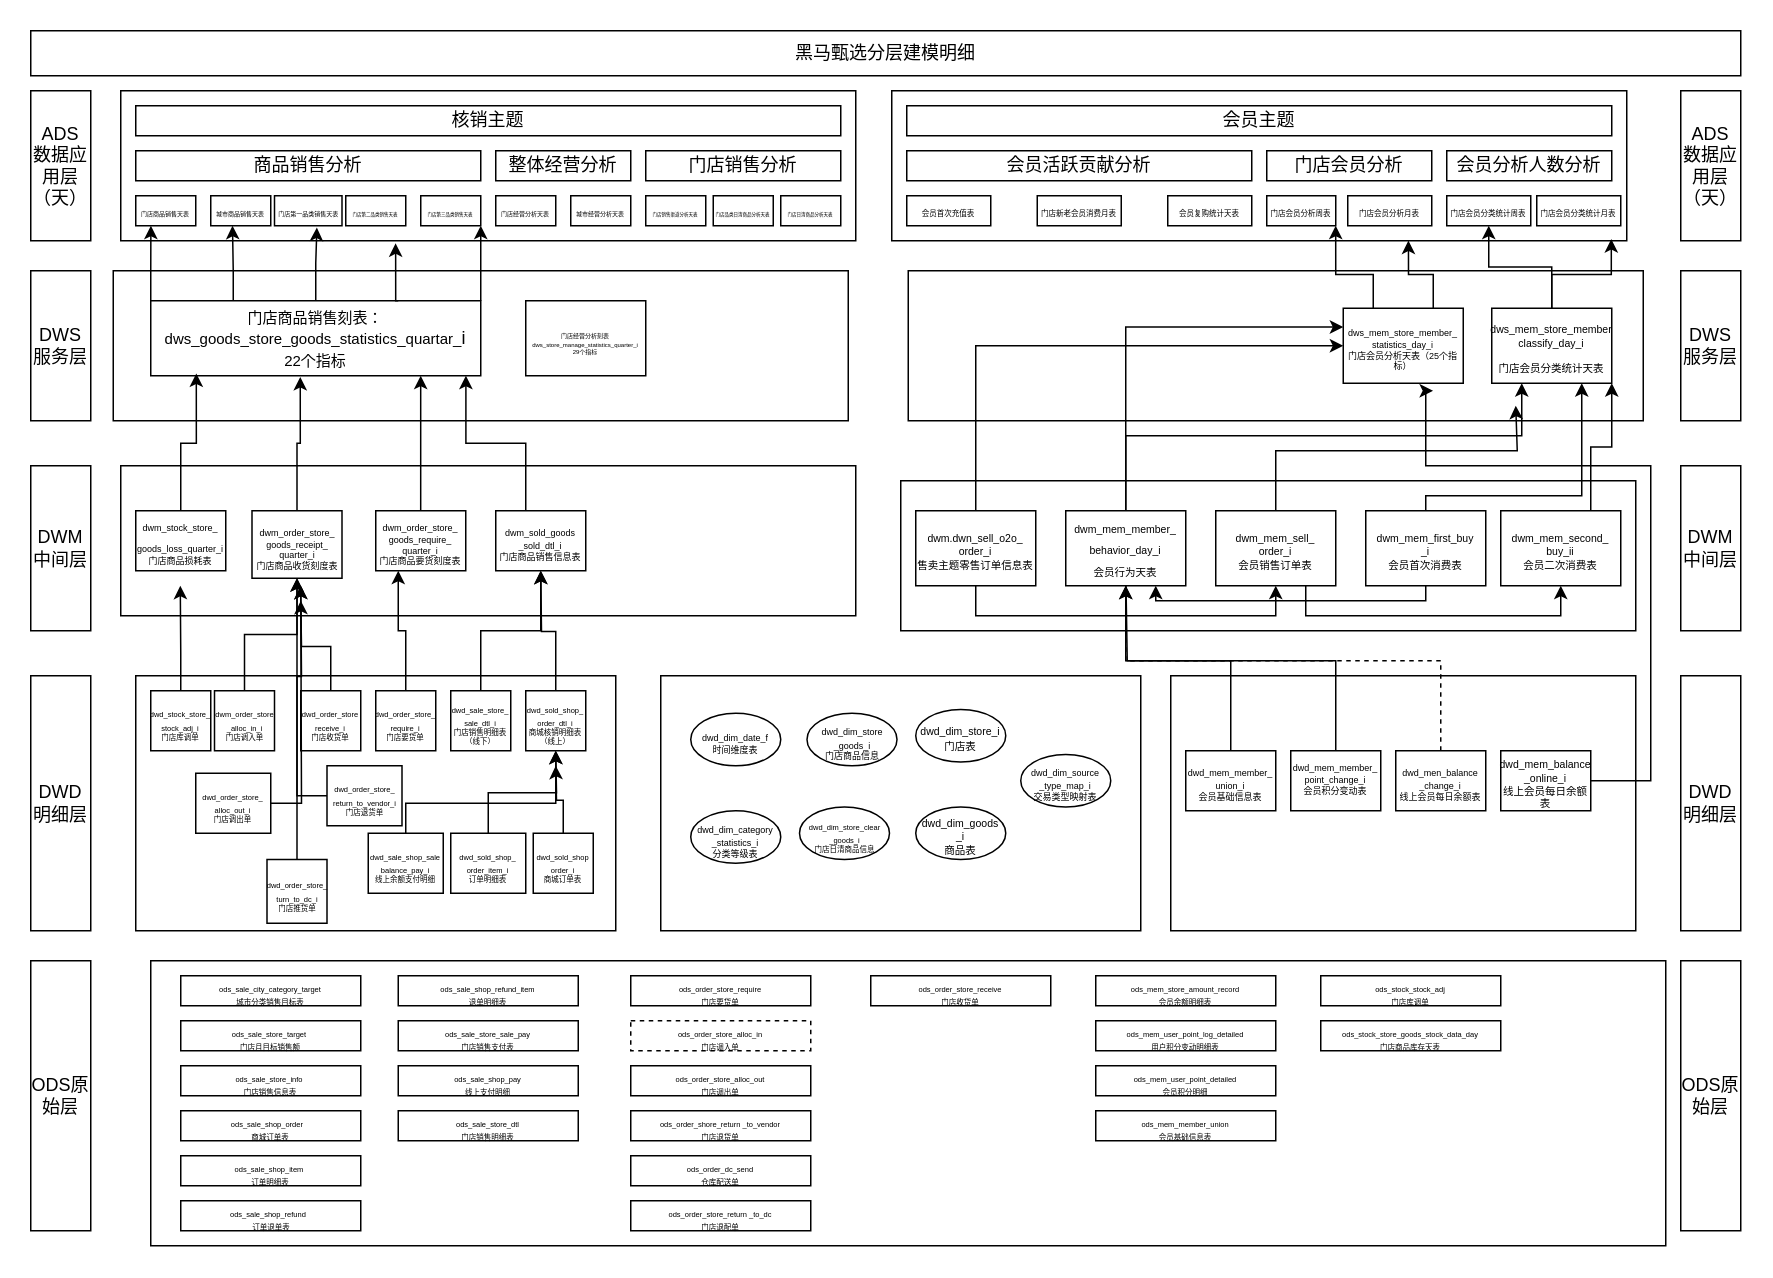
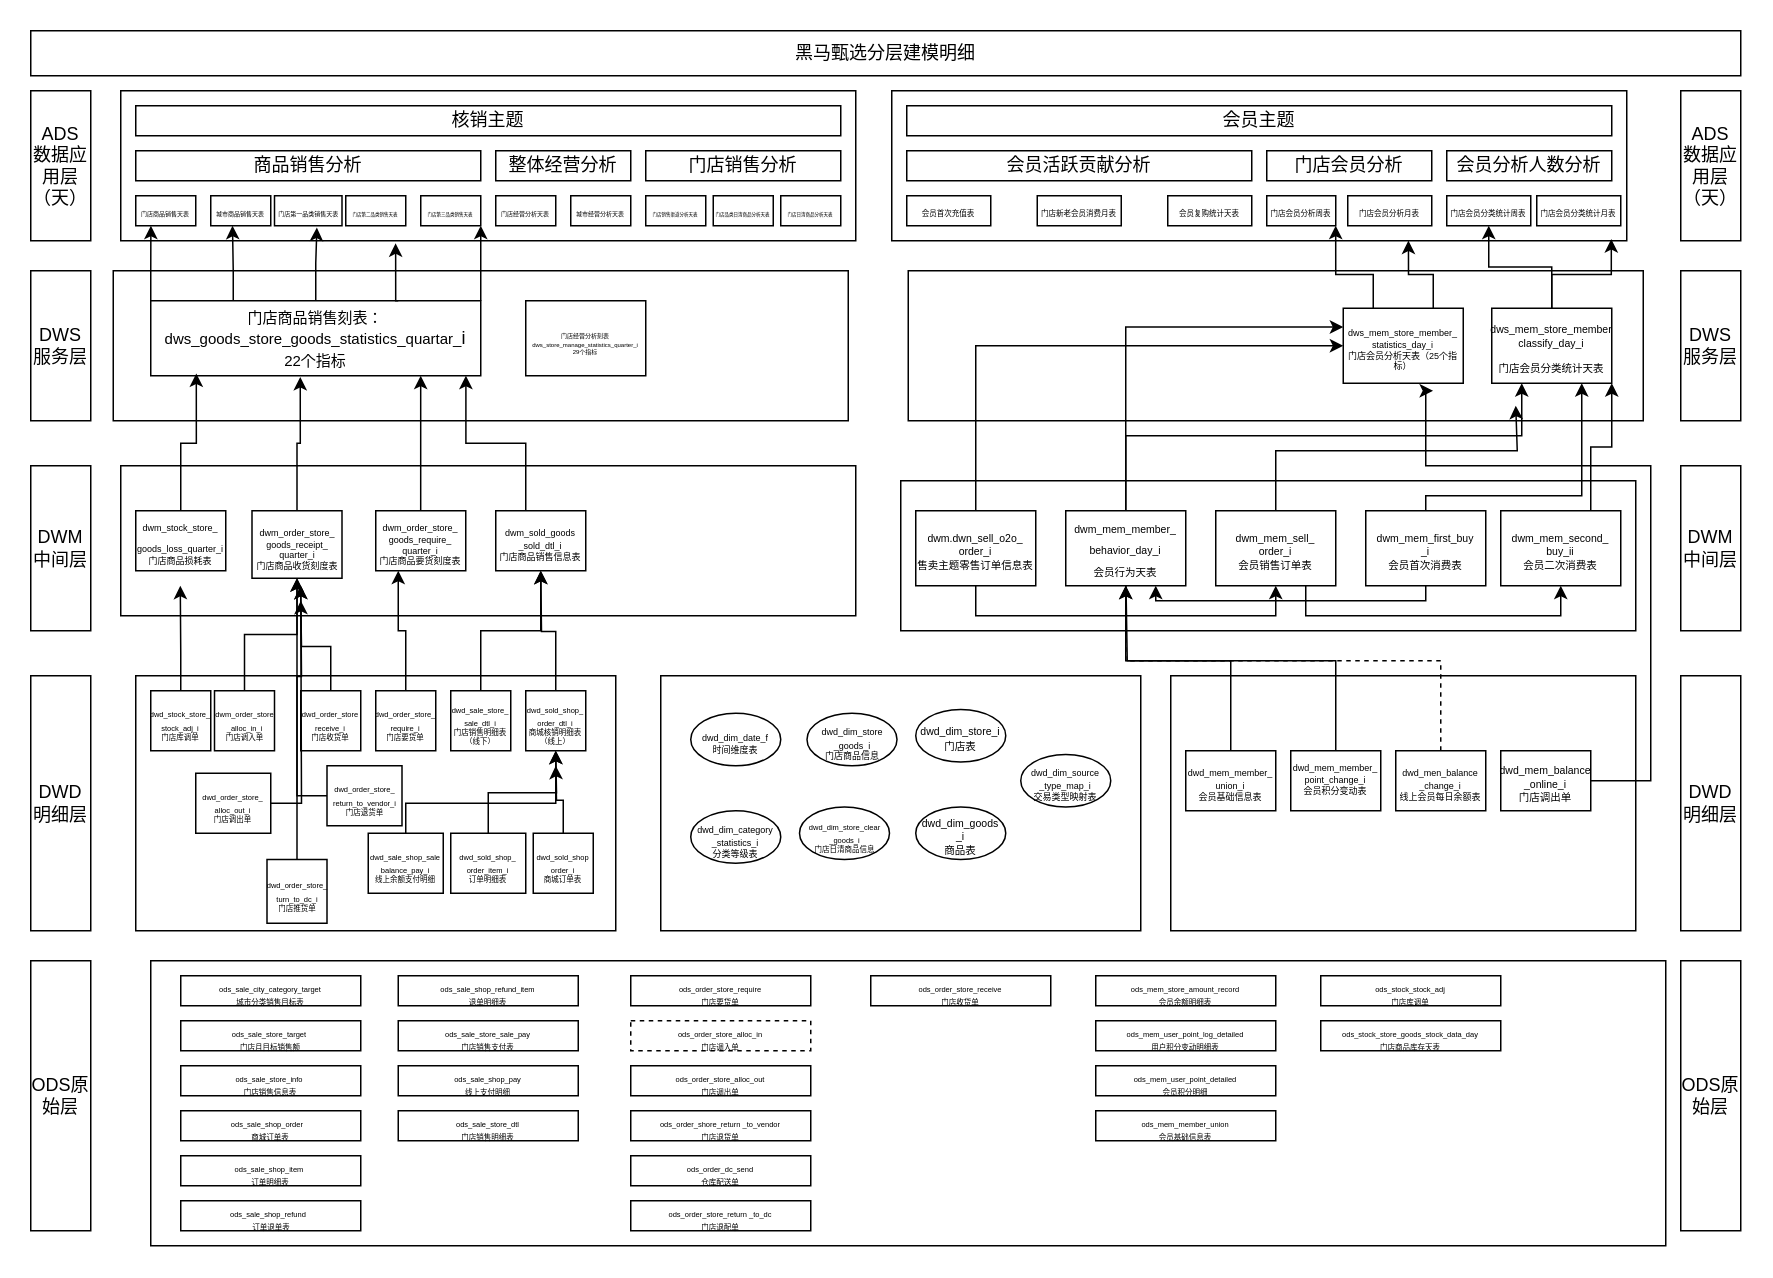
node "dwd_mem_balance _online_i 线上会员每日余额表": label "dwd_mem_balance _online_i 线上会员每日余额表" -> "dwd_mem_balance _online_i 门店调出单"
